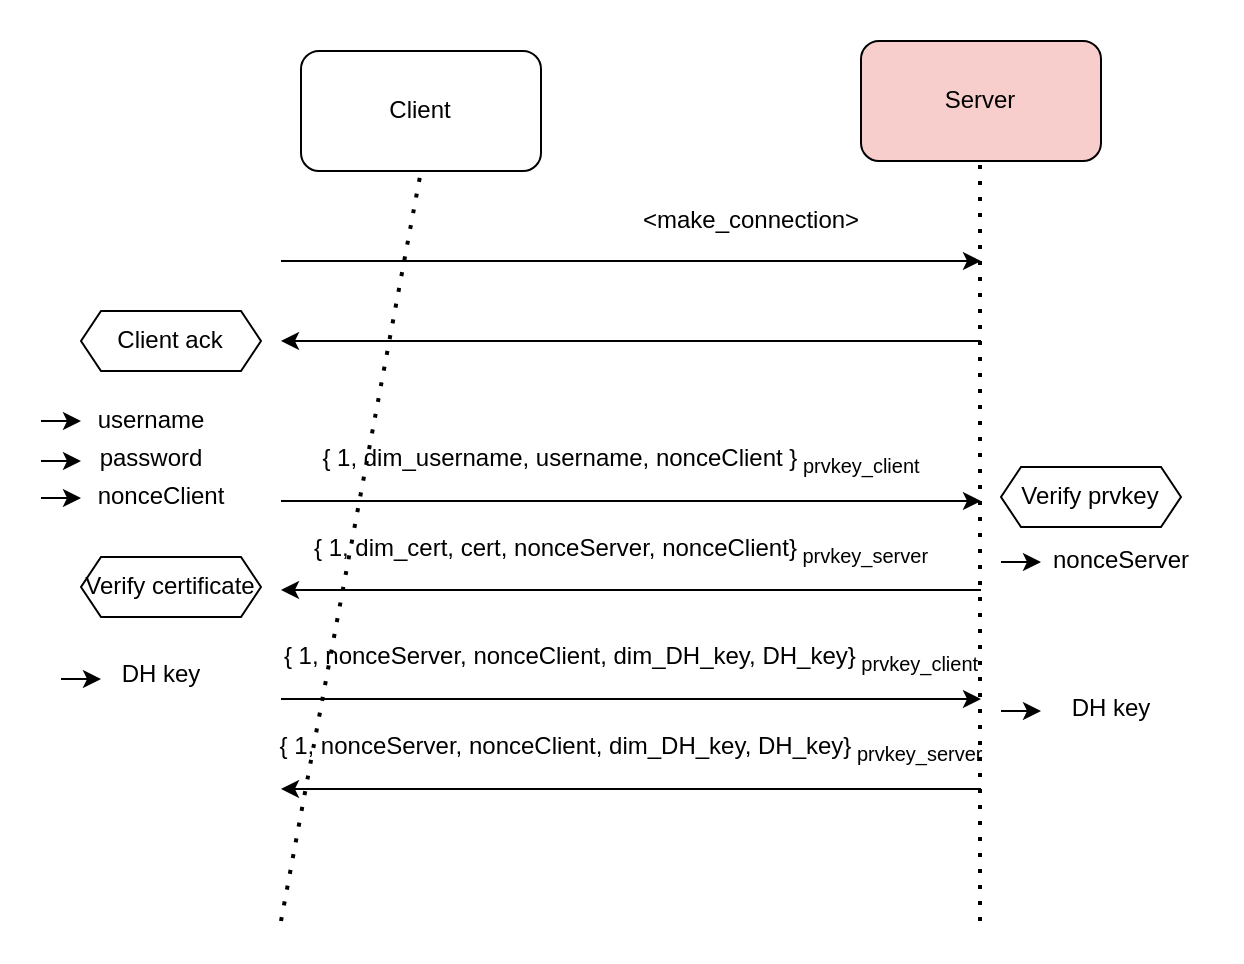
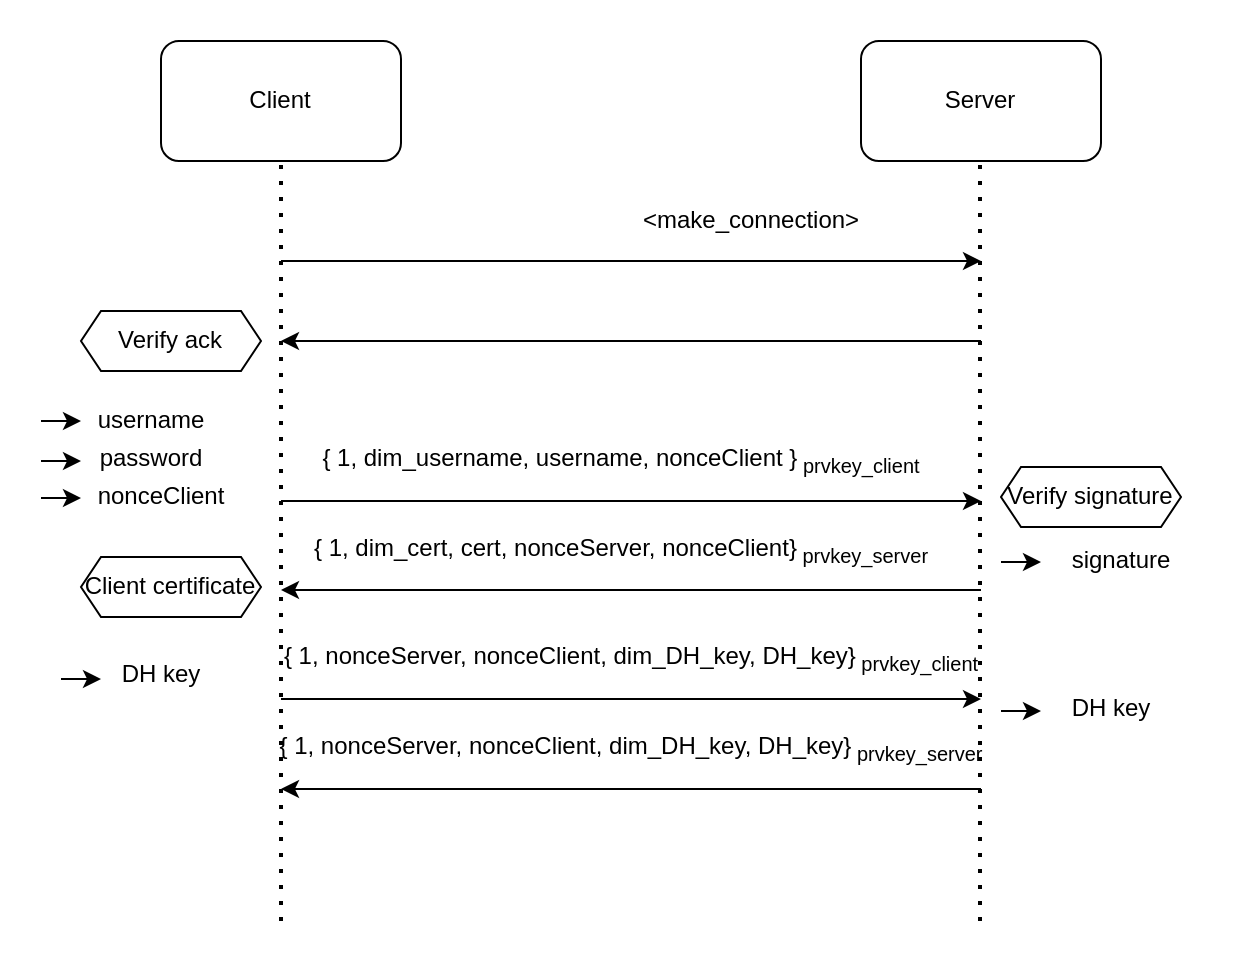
node "Server": fillcolor #f8cecc -> #ffffff
node "Client": moved (421, 111) -> (281, 101)
node "Client ack": label "Client ack" -> "Verify ack"
node "Verify prvkey": label "Verify prvkey" -> "Verify signature"
node "nonceServer": label "nonceServer" -> "signature"
node "Verify certificate": label "Verify certificate" -> "Client certificate"
